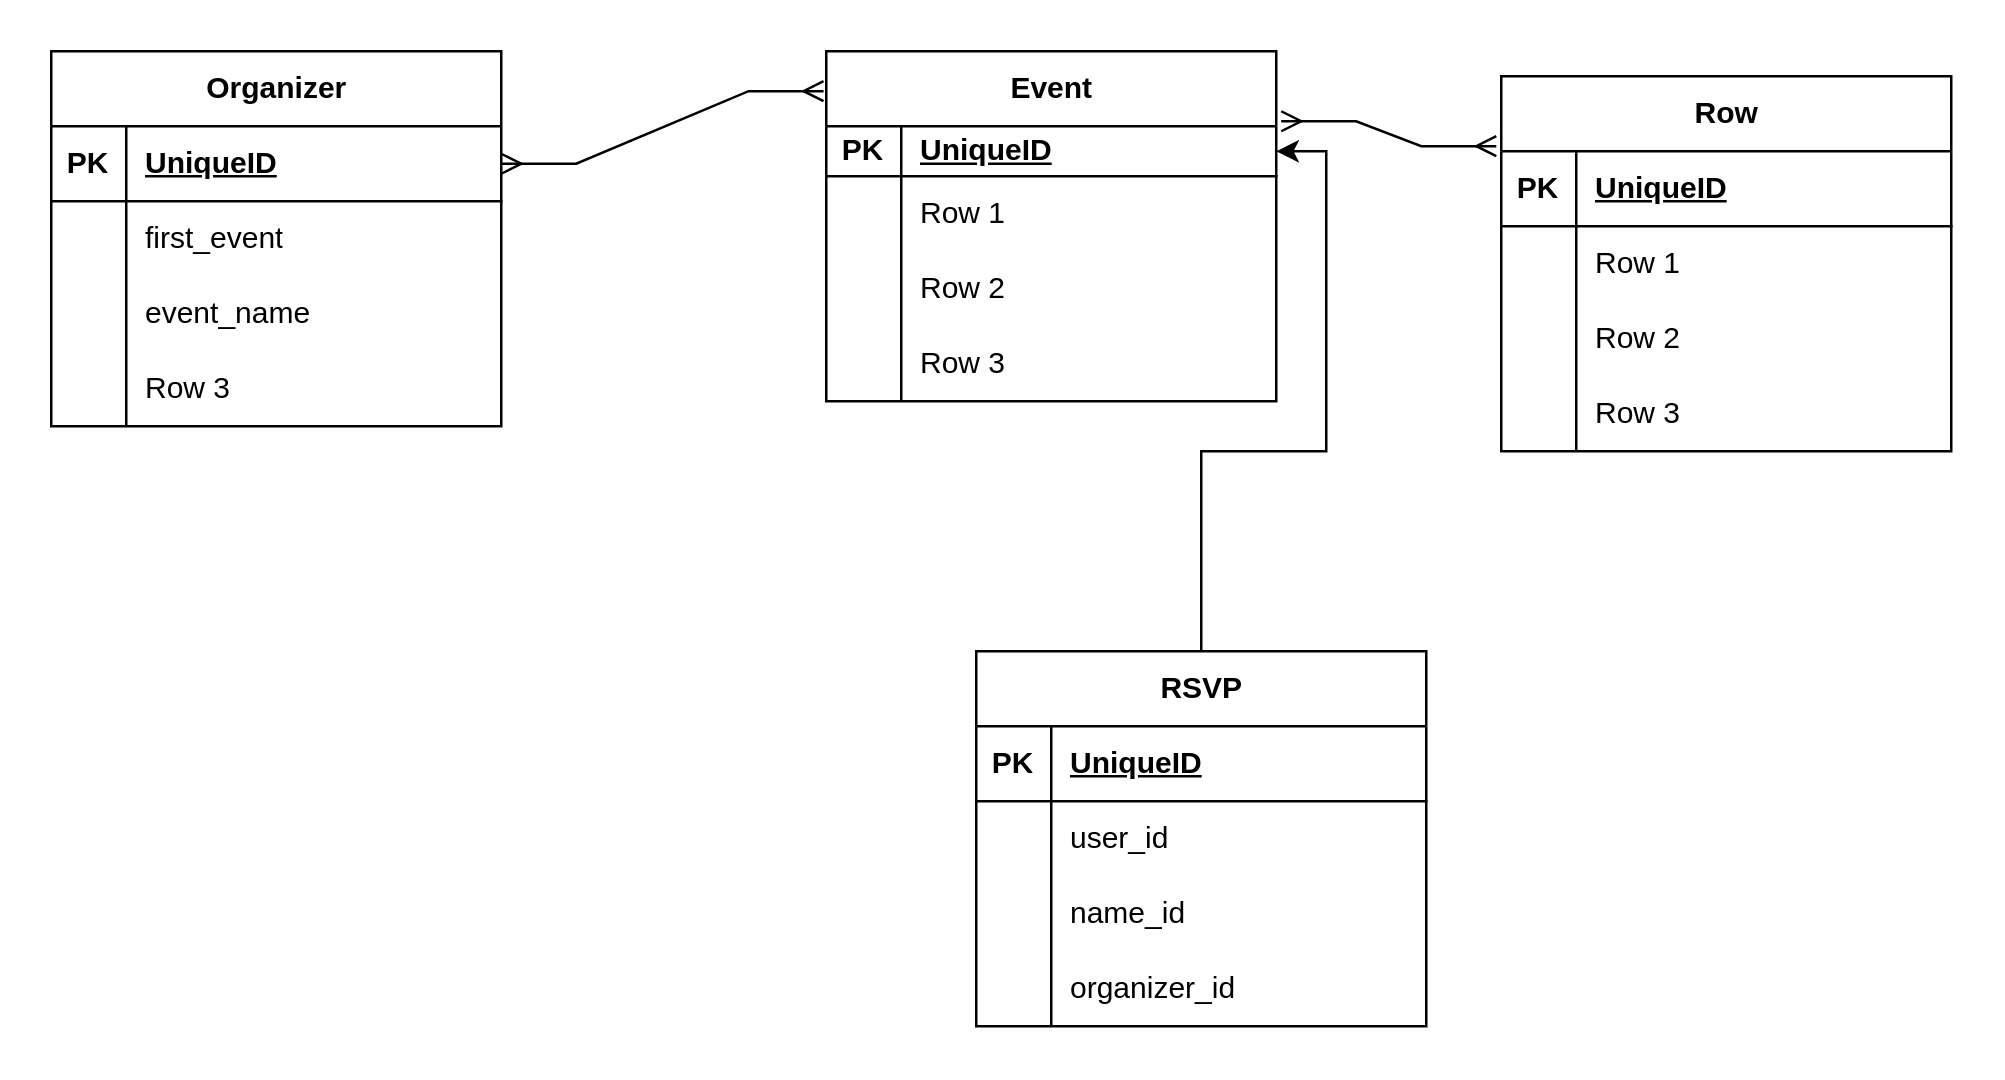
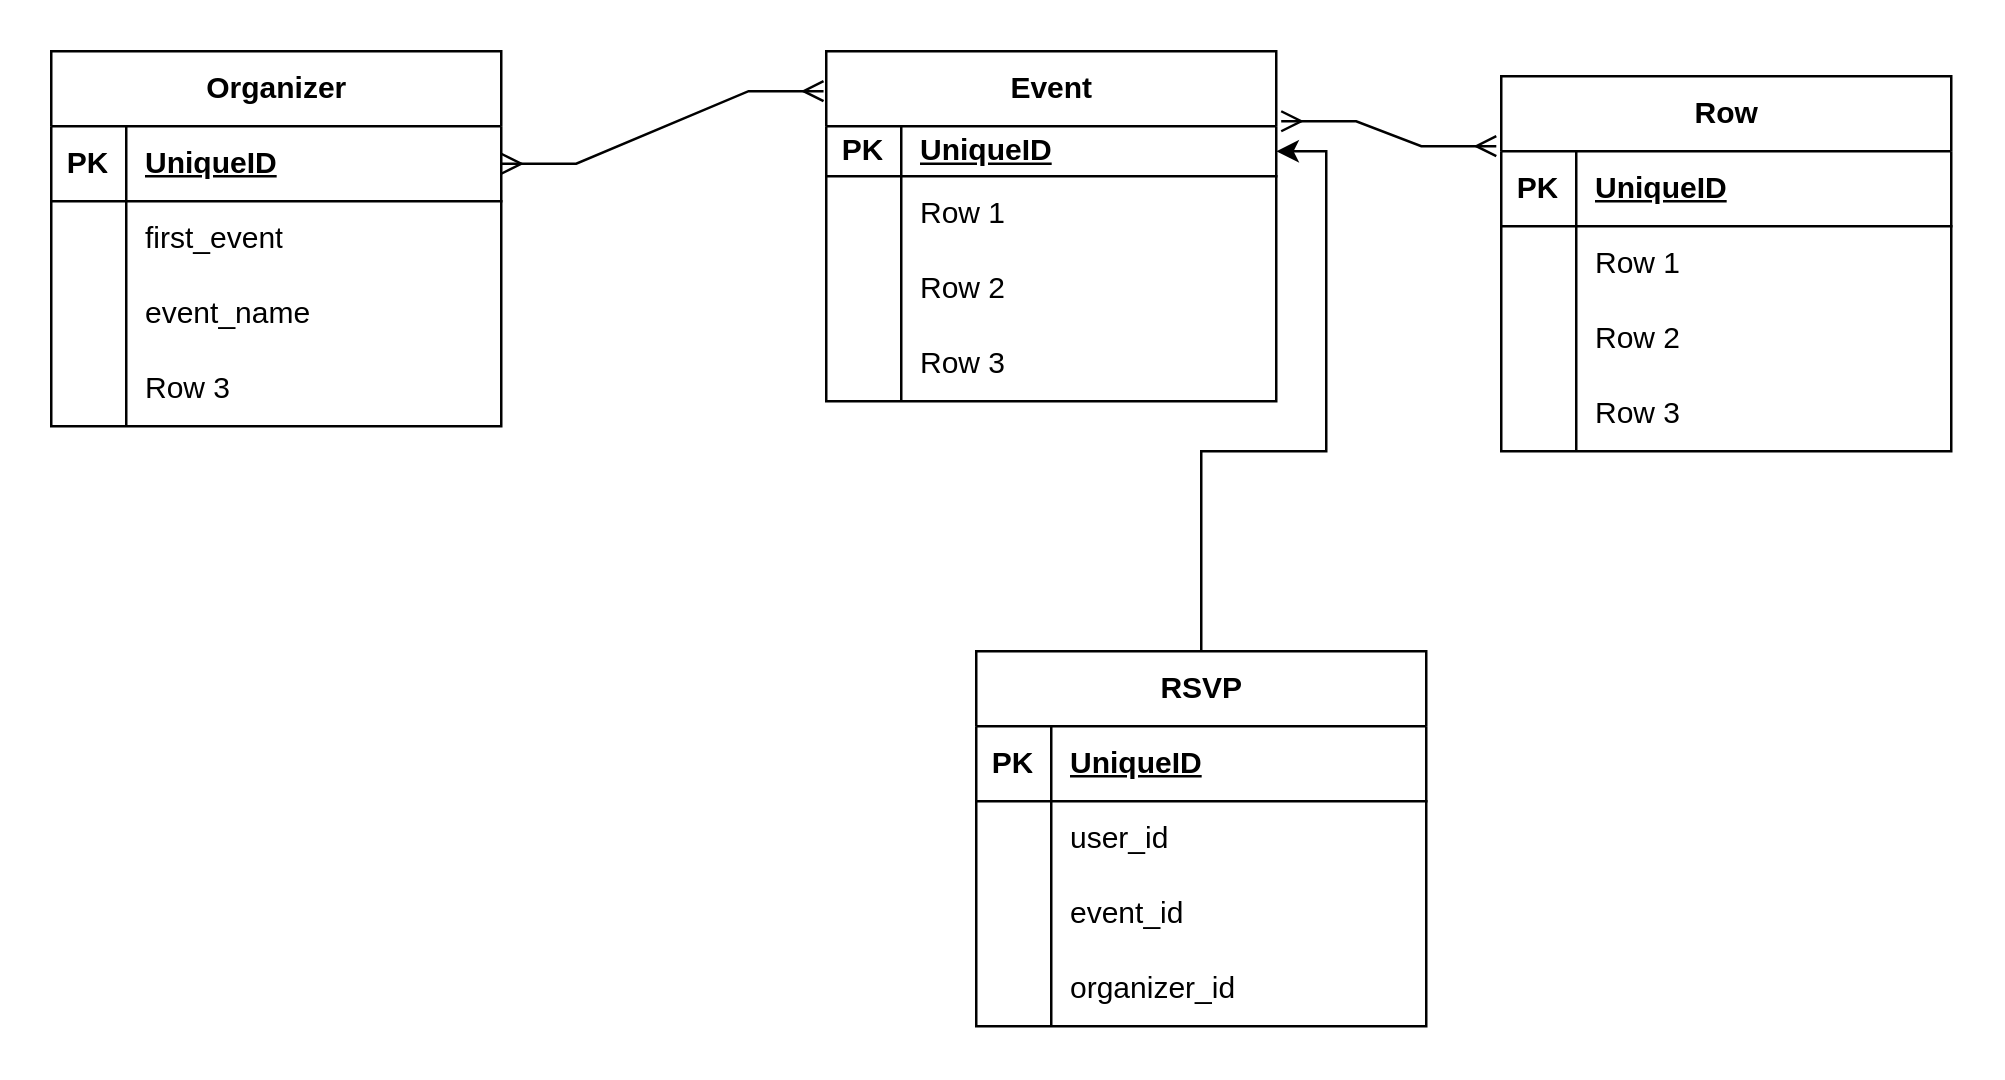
node "name_id": label "name_id" -> "event_id"
